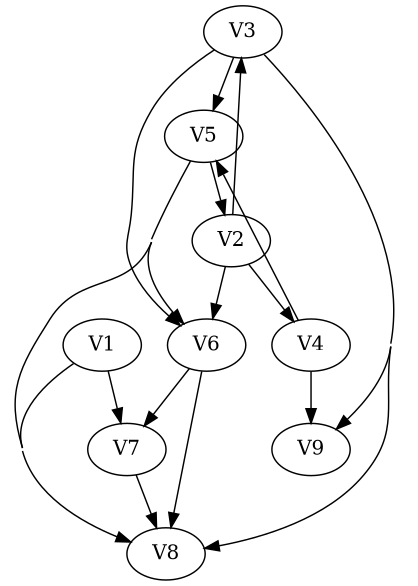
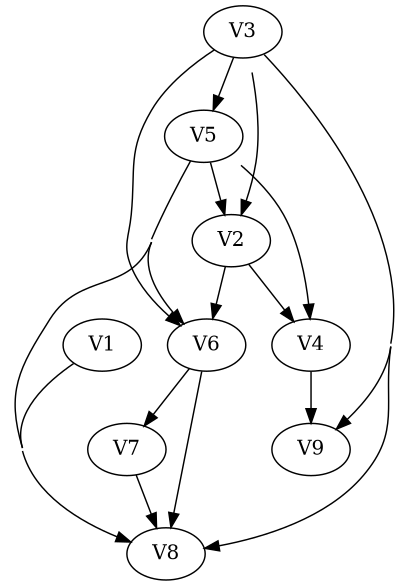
edge "V2" -> "V3": reversed
edge "V4" -> "V5": reversed
edge "V1" -> "V7": removed
